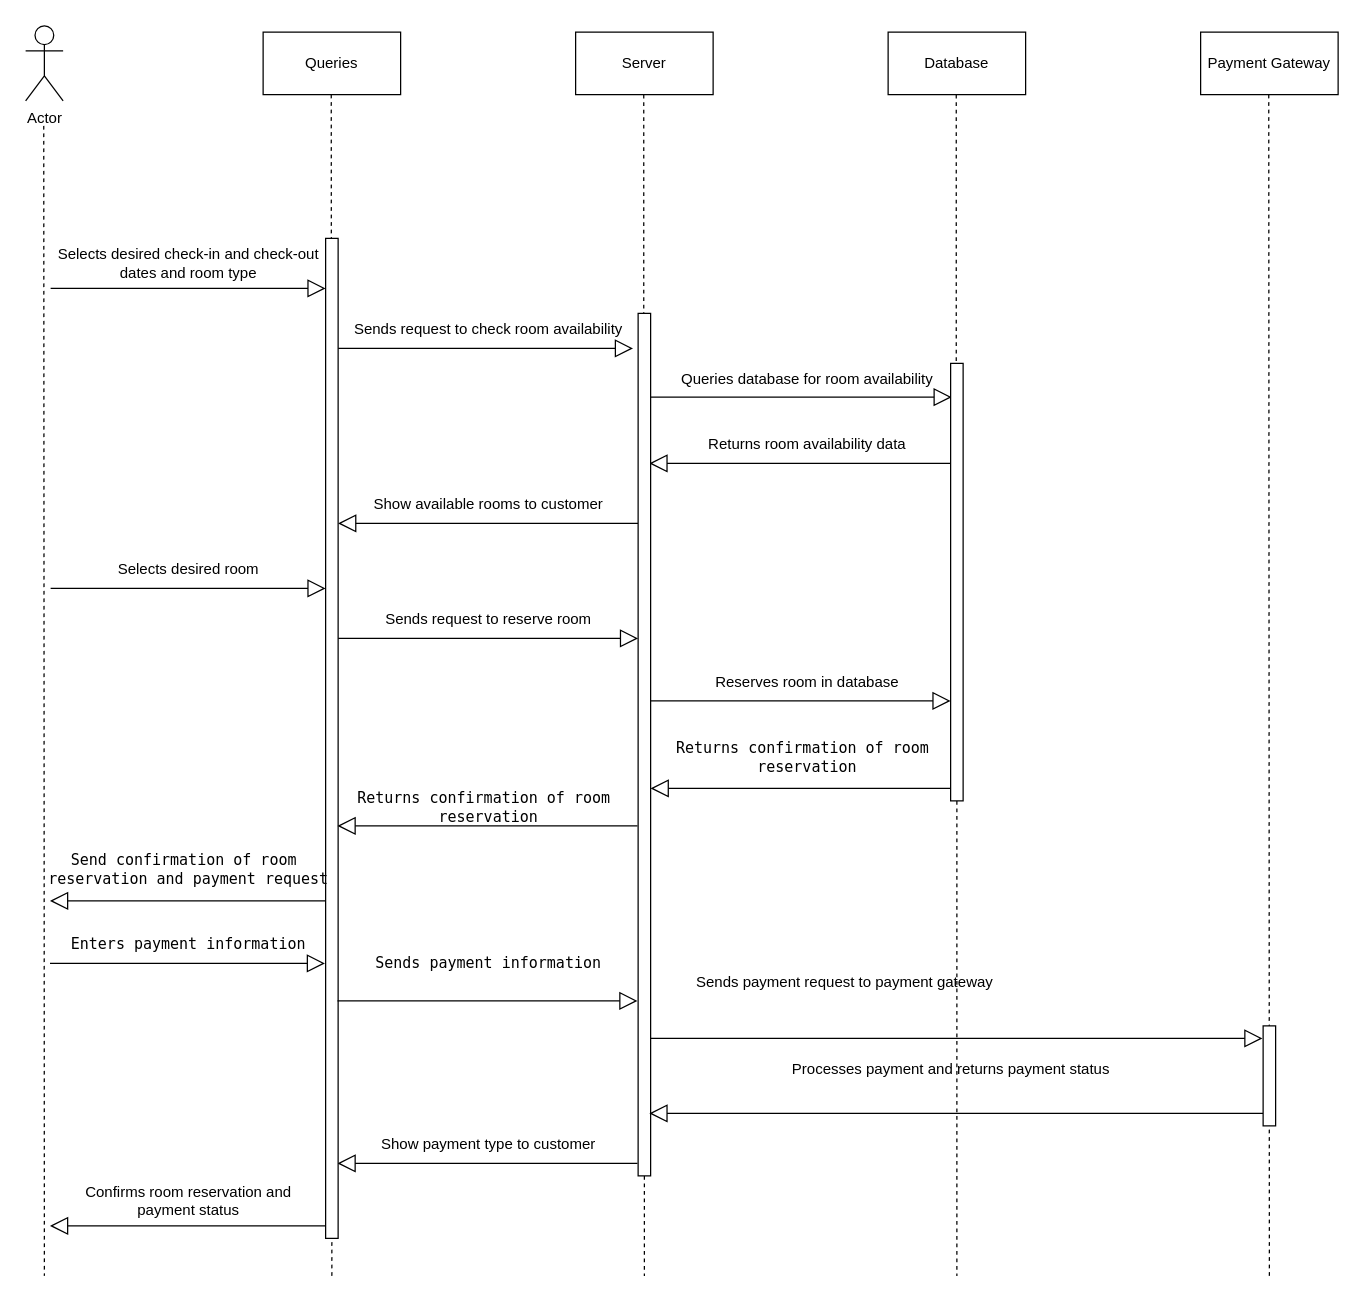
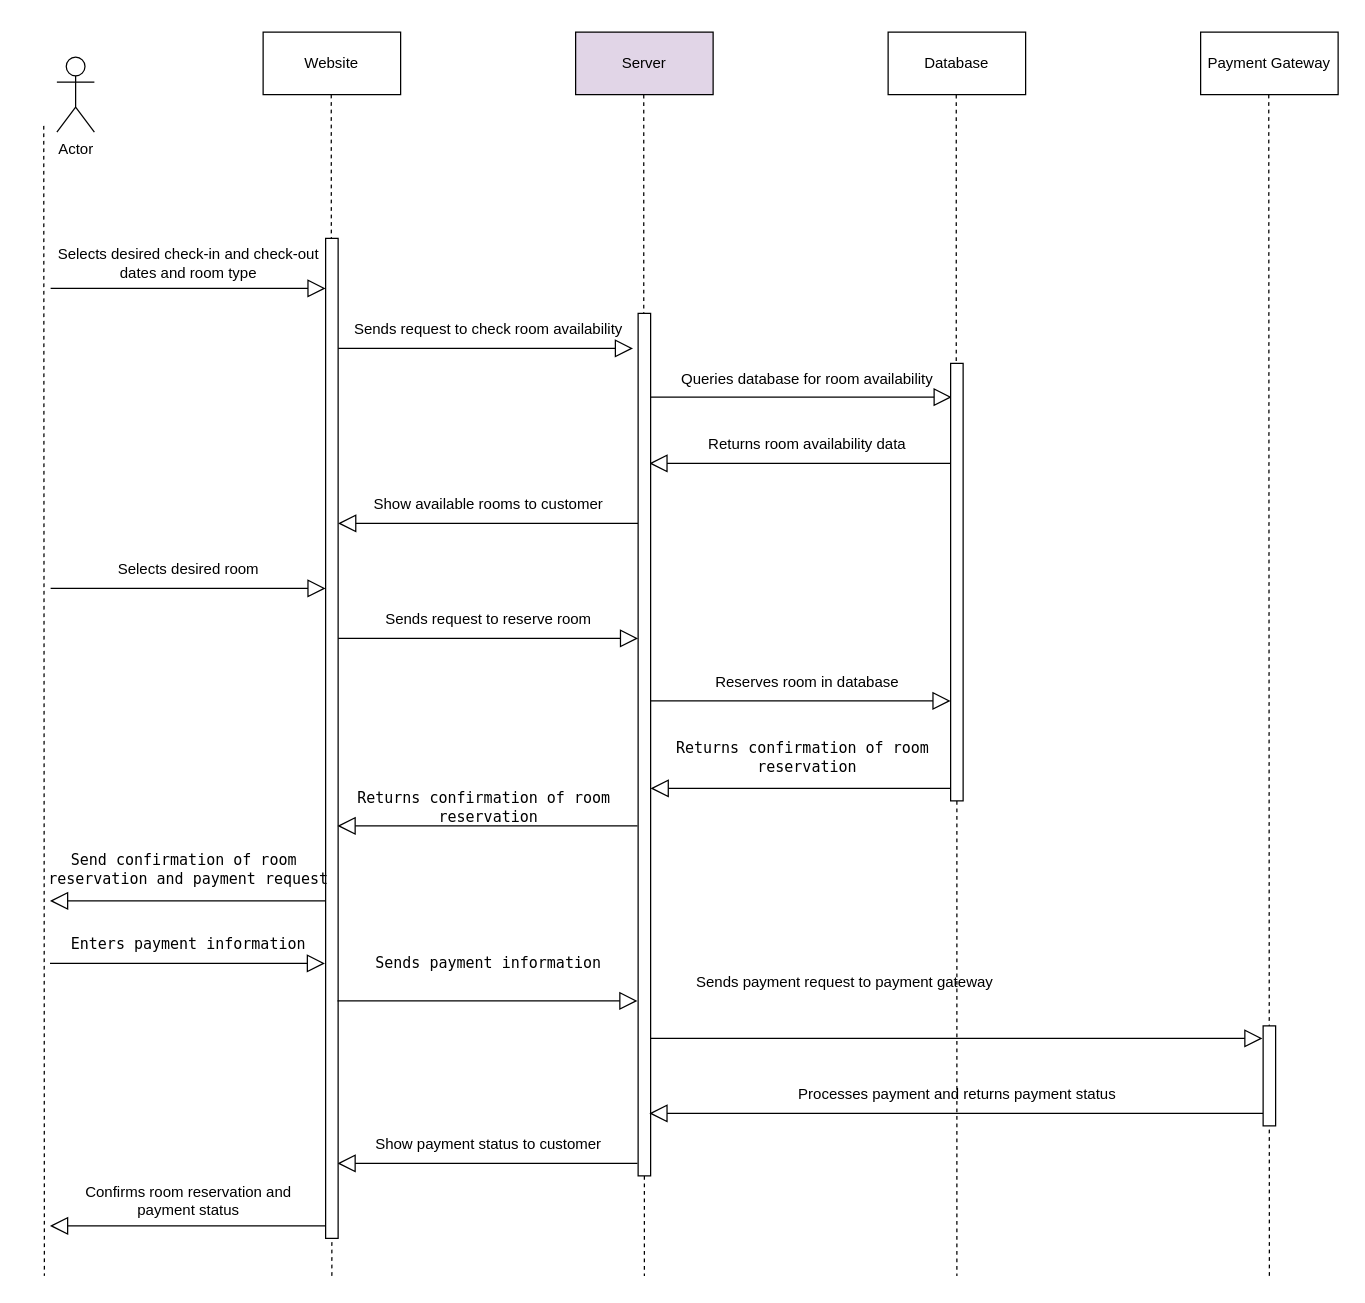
node "Actor": moved (44, 63) -> (76, 94)
node "Queries": label "Queries" -> "Website"
node "Server": fillcolor #ffffff -> #e1d5e7
node "Processes payment and returns payment status": moved (950, 1069) -> (956, 1094)
node "Show payment type to customer": label "Show payment type to customer" -> "Show payment status to customer"
